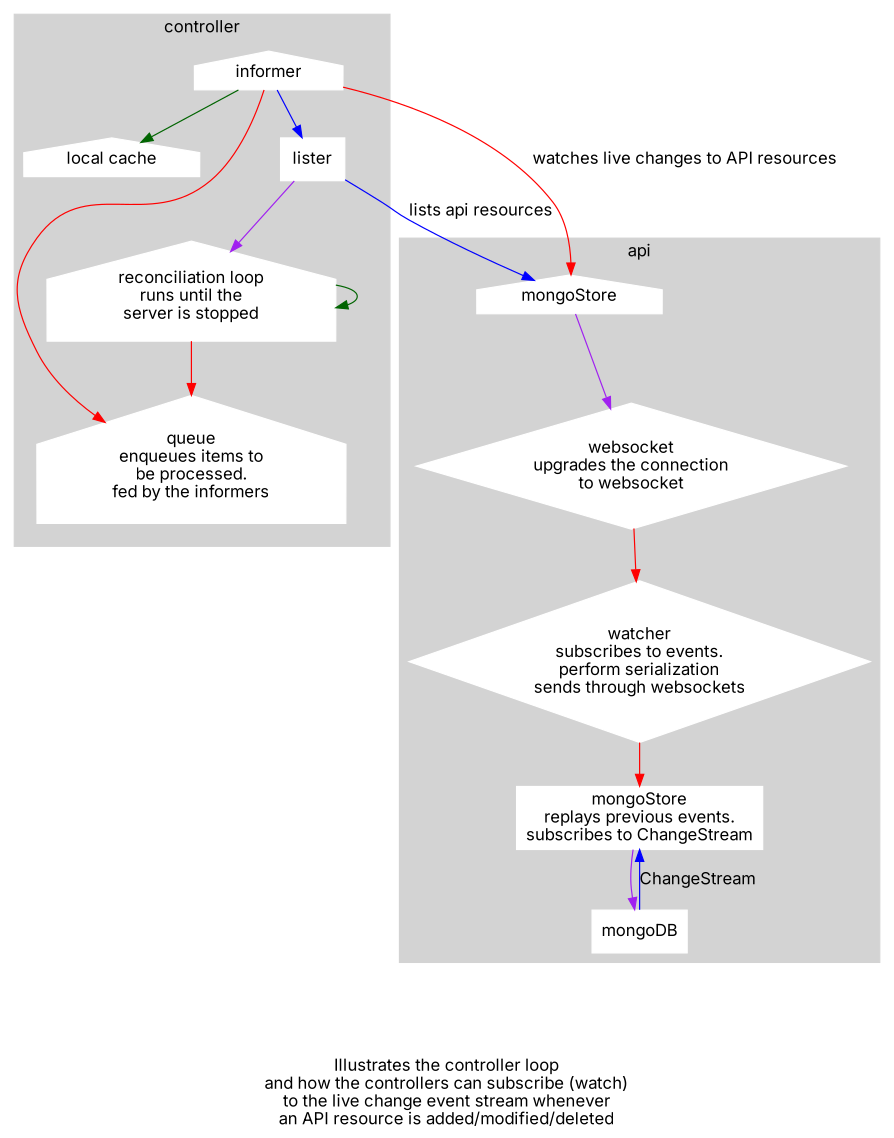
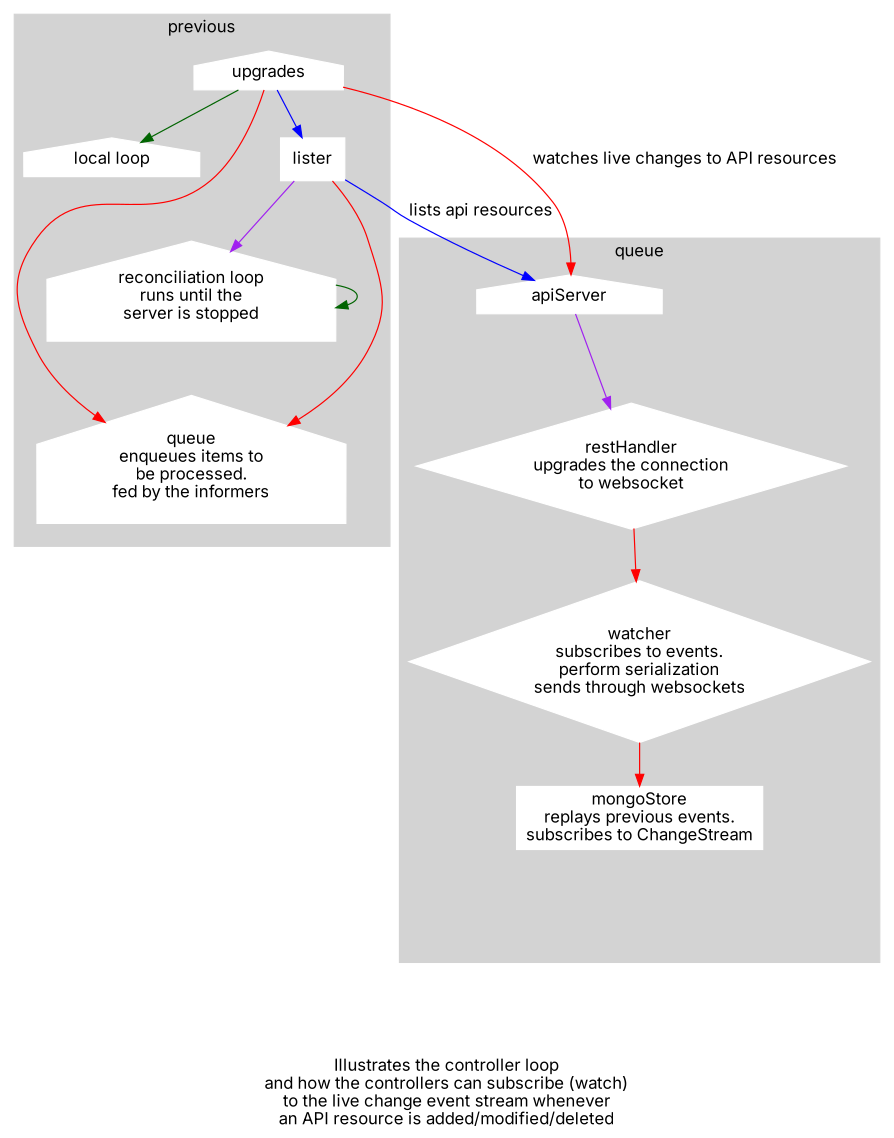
cluster "controller": label "controller" -> "previous"
node "informer": label "informer" -> "upgrades"
node "local cache": label "local cache" -> "local loop"
cluster "api": label "api" -> "queue"
node "mongoStore": label "mongoStore" -> "apiServer"
edge "reconciliation loop runs until the server is stopped" -> "queue enqueues items to be processed. fed by the informers": now "lister" -> "queue enqueues items to be processed. fed by the informers"
node "websocket upgrades the connection to websocket": label "websocket upgrades the connection to websocket" -> "restHandler upgrades the connection to websocket"
node "mongoDB": removed
